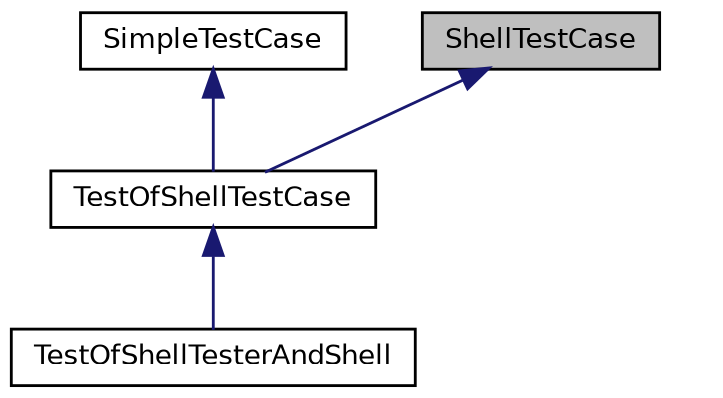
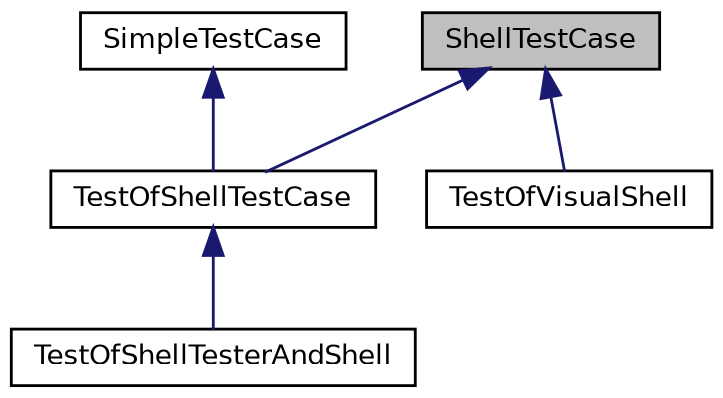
node "TestOfVisualShell": added
